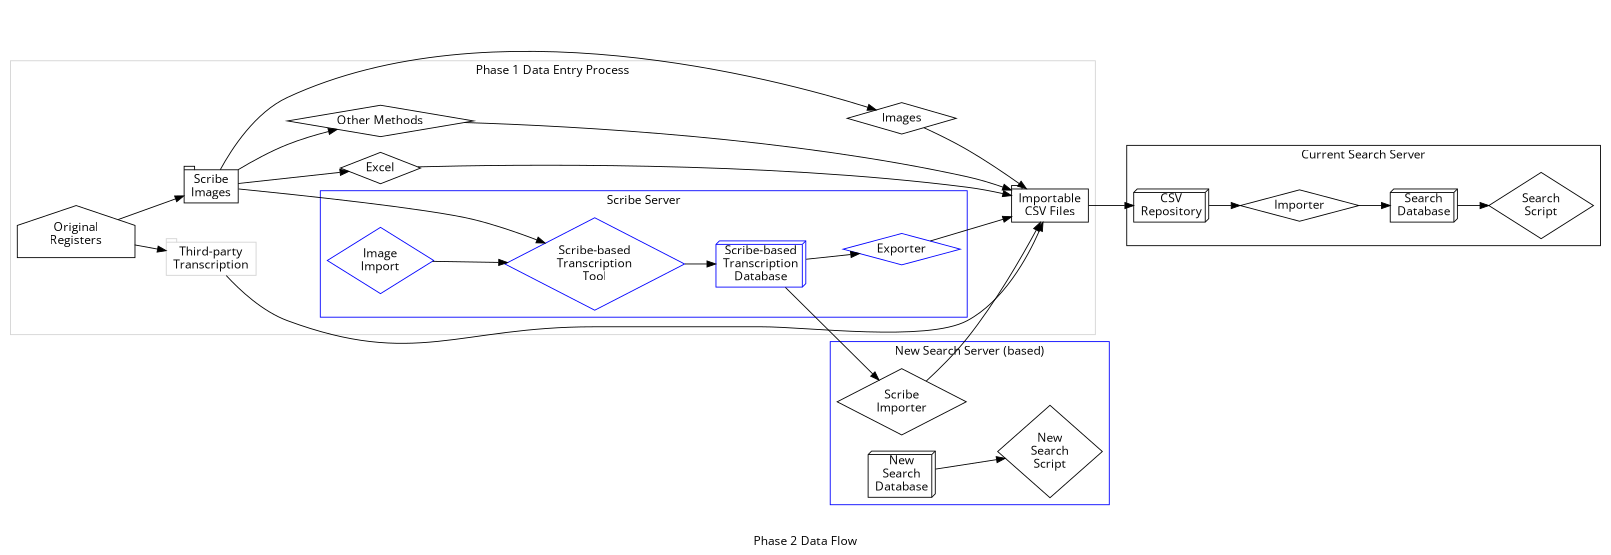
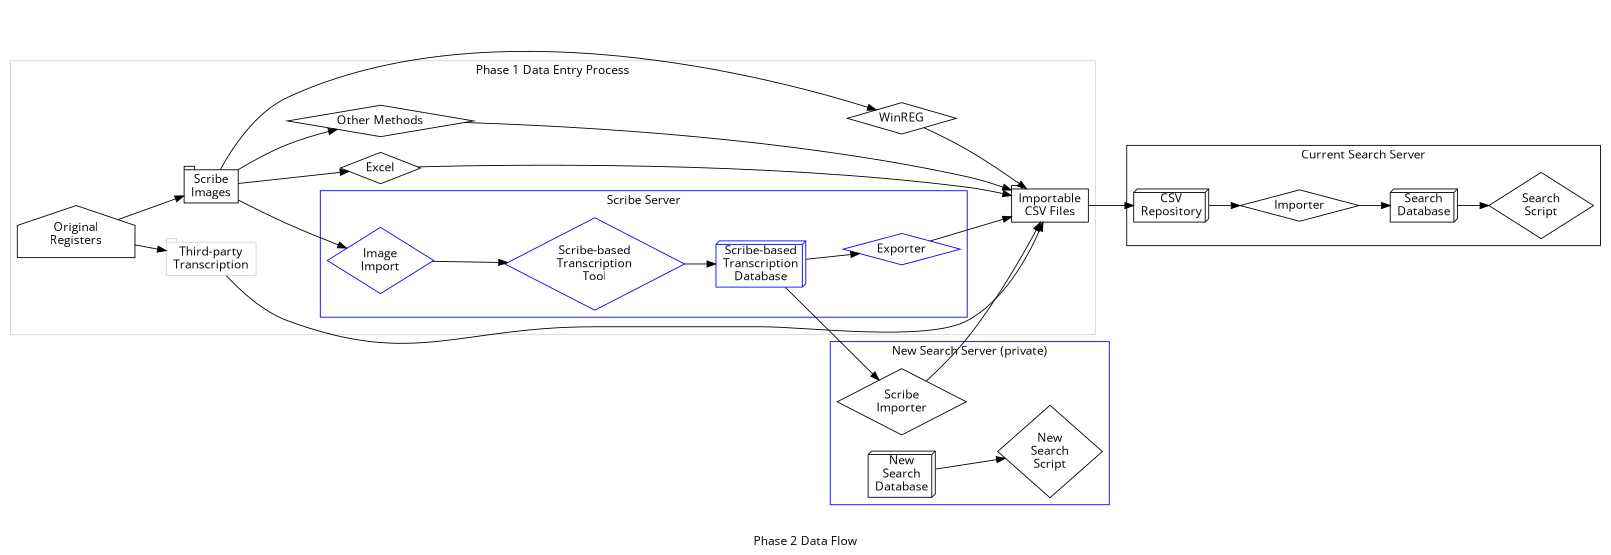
node "Images": label "Images" -> "WinREG"
edge "Scribe Images" -> "Scribe-based Transcription Tool": now "Scribe Images" -> "Image Import"
cluster "New Search Server (based)": label "New Search Server (based)" -> "New Search Server (private)"
